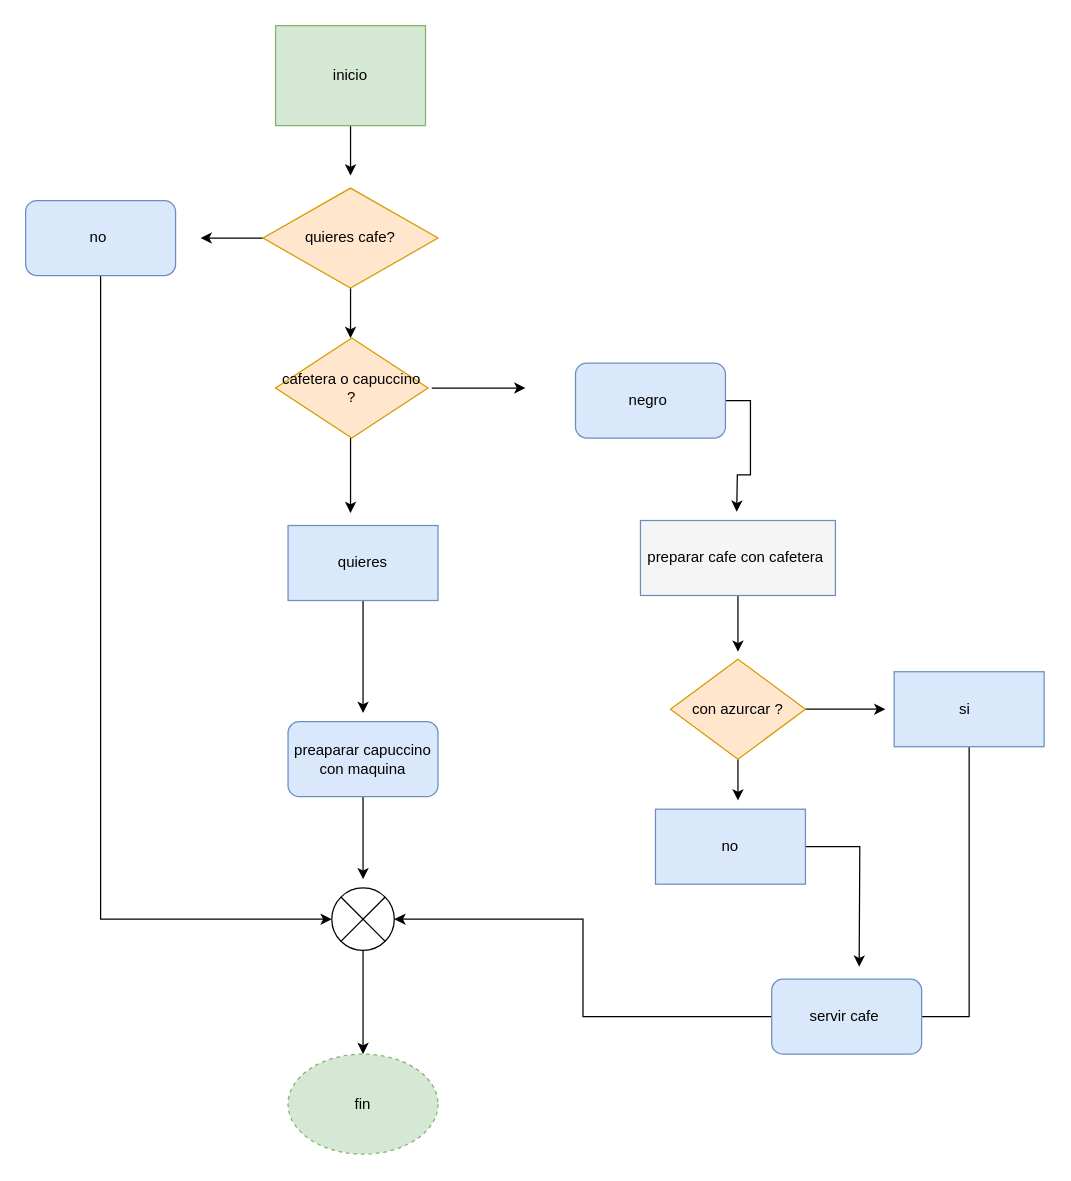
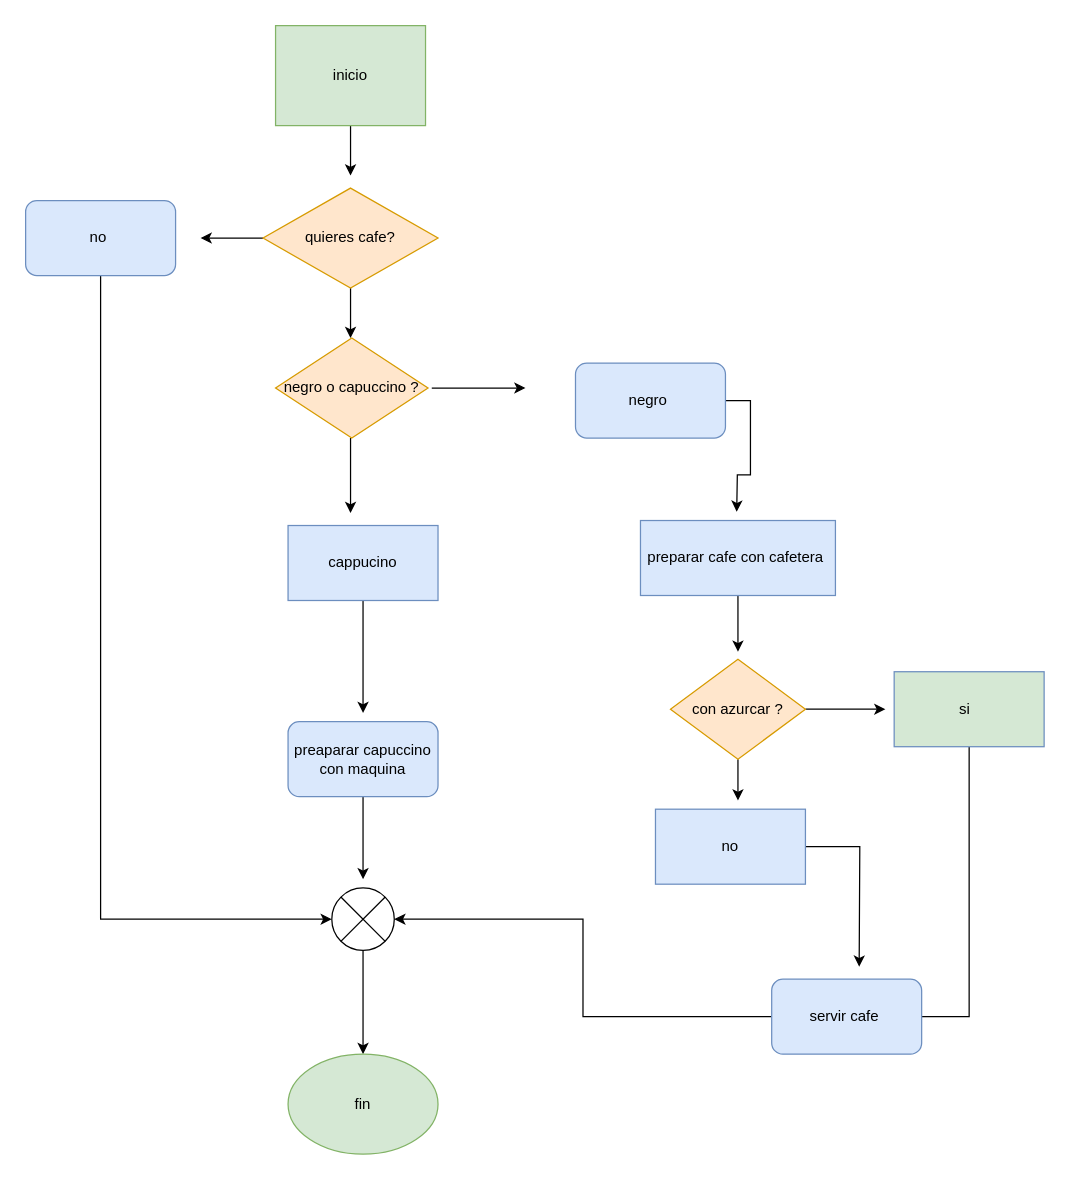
node "cafetera o capuccino ?": label "cafetera o capuccino ?" -> "negro o capuccino ?"
node "preparar cafe con cafetera": fillcolor #f5f5f5 -> #dae8fc
node "quieres": label "quieres" -> "cappucino"
node "si": fillcolor #dae8fc -> #d5e8d4
node "fin": style dashed -> solid
